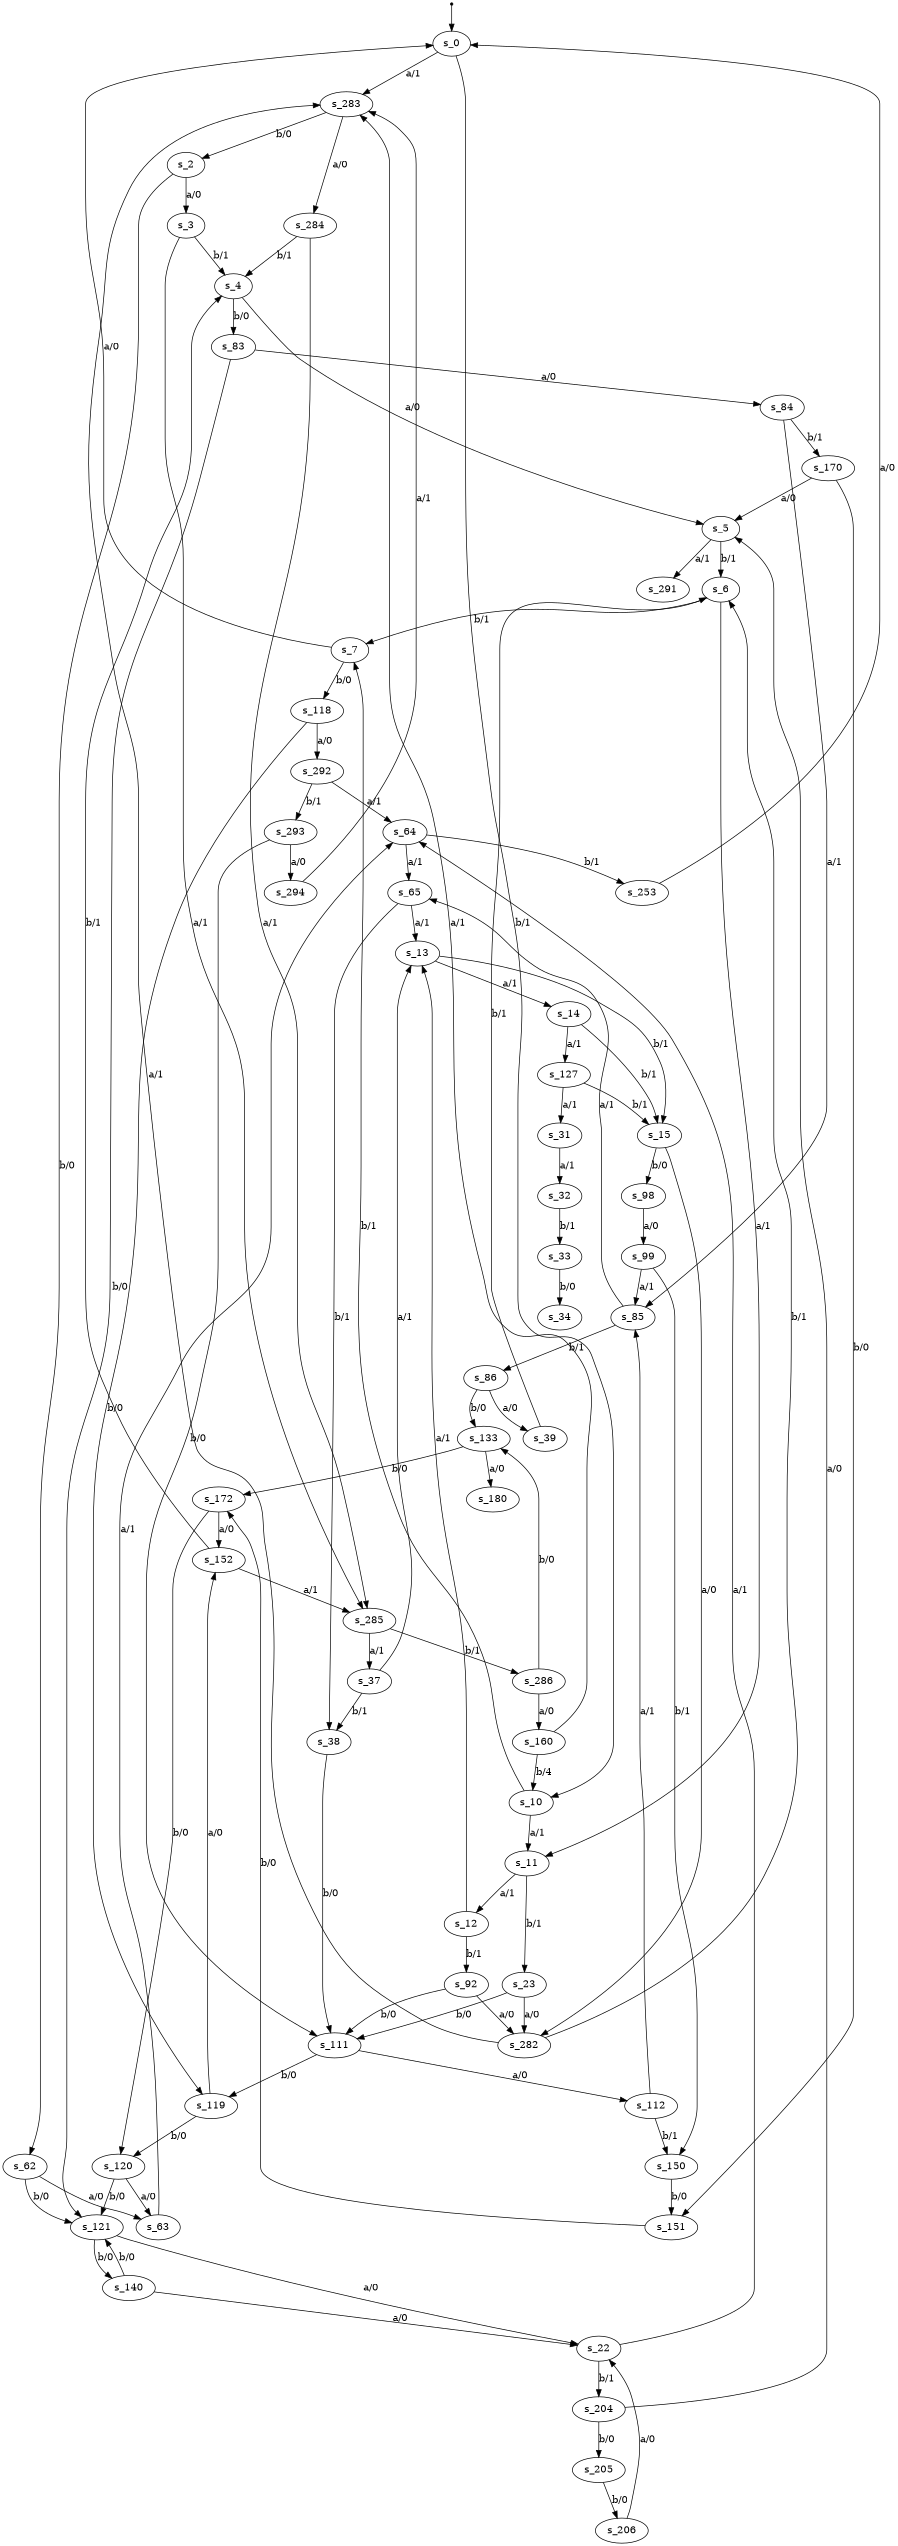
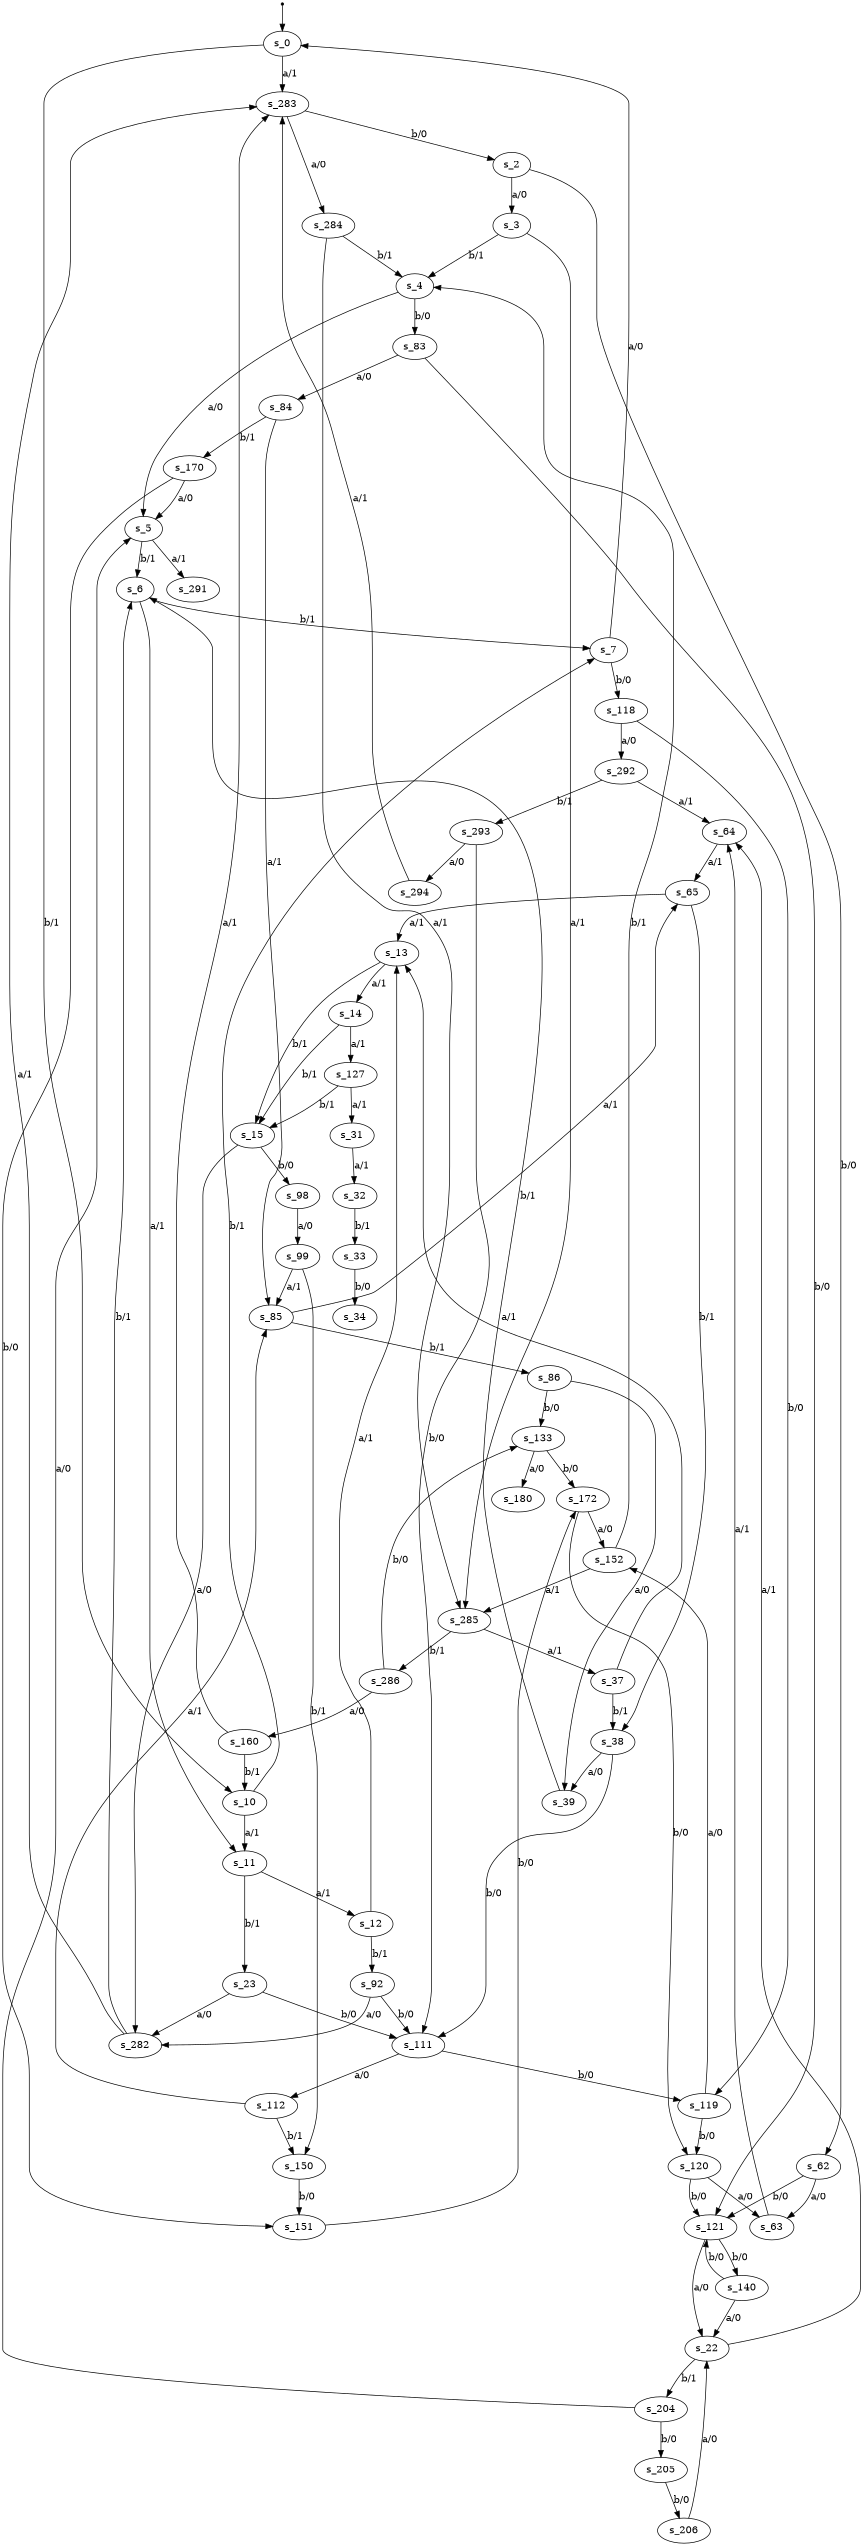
node "s_253": removed
edge "s_38" -> "s_39": added, label "a/0"
edge "s_160" -> "s_10": label "b/4" -> "b/1"
